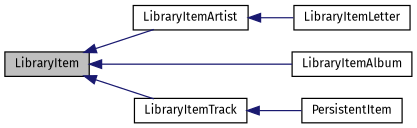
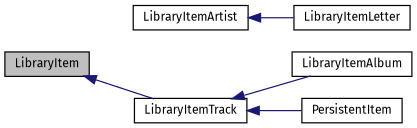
edge "LibraryItemArtist" -> "LibraryItem": removed
edge "LibraryItemAlbum" -> "LibraryItem": now "LibraryItemAlbum" -> "LibraryItemTrack"
